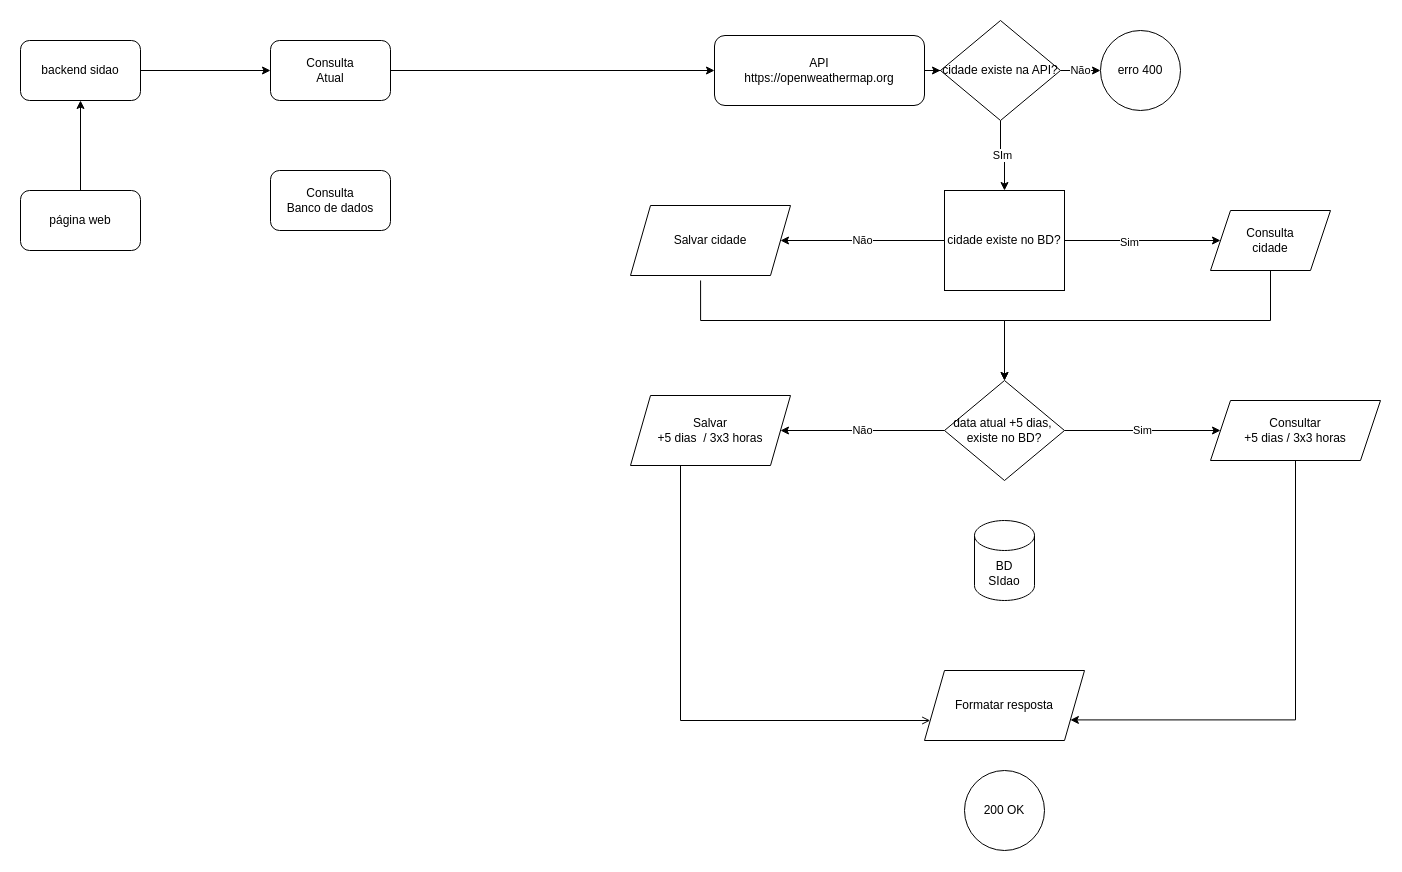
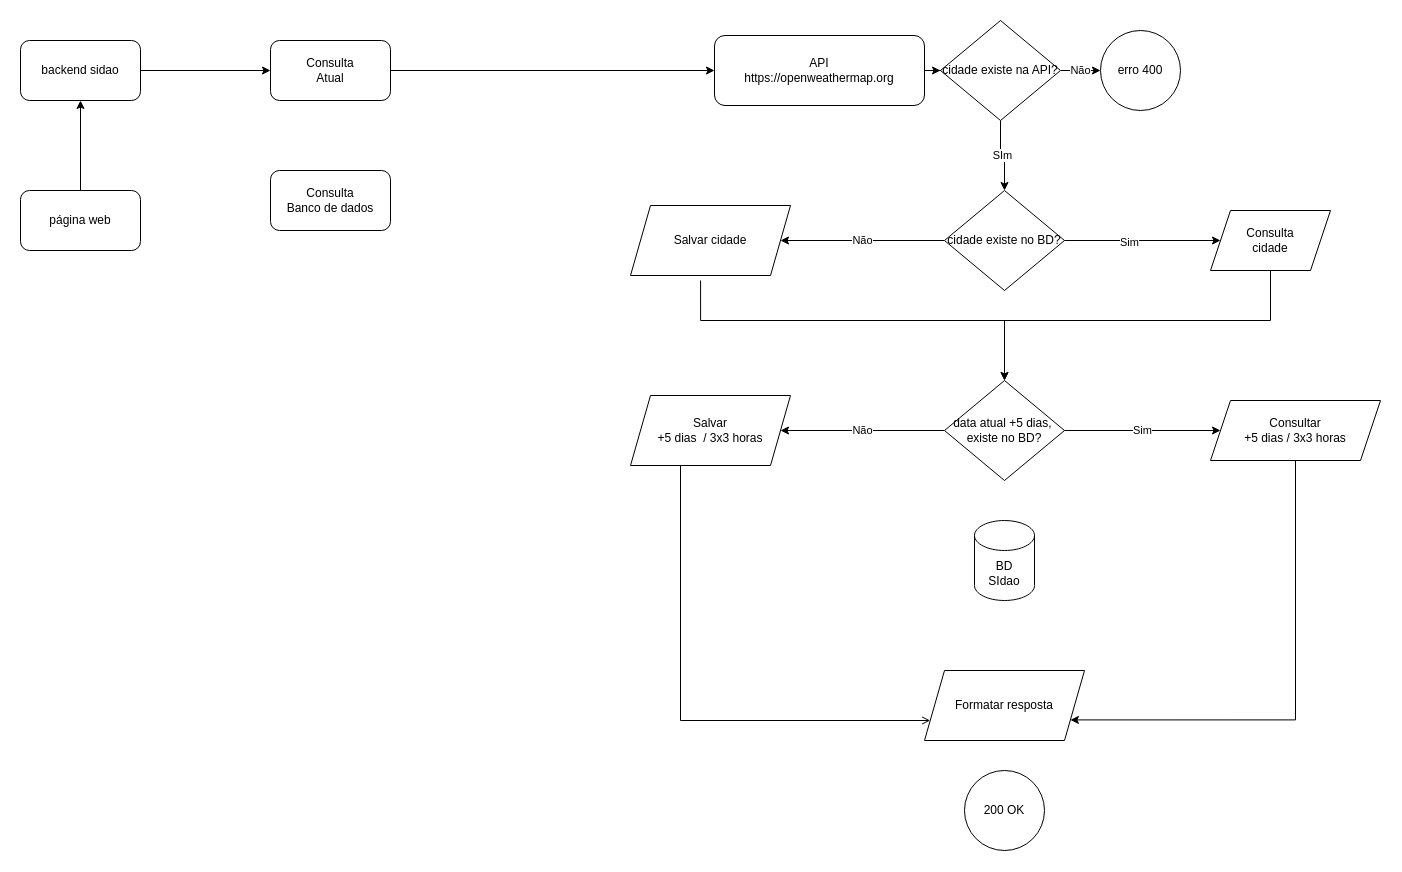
node "cidade existe no BD?": shape rectangle -> diamond
